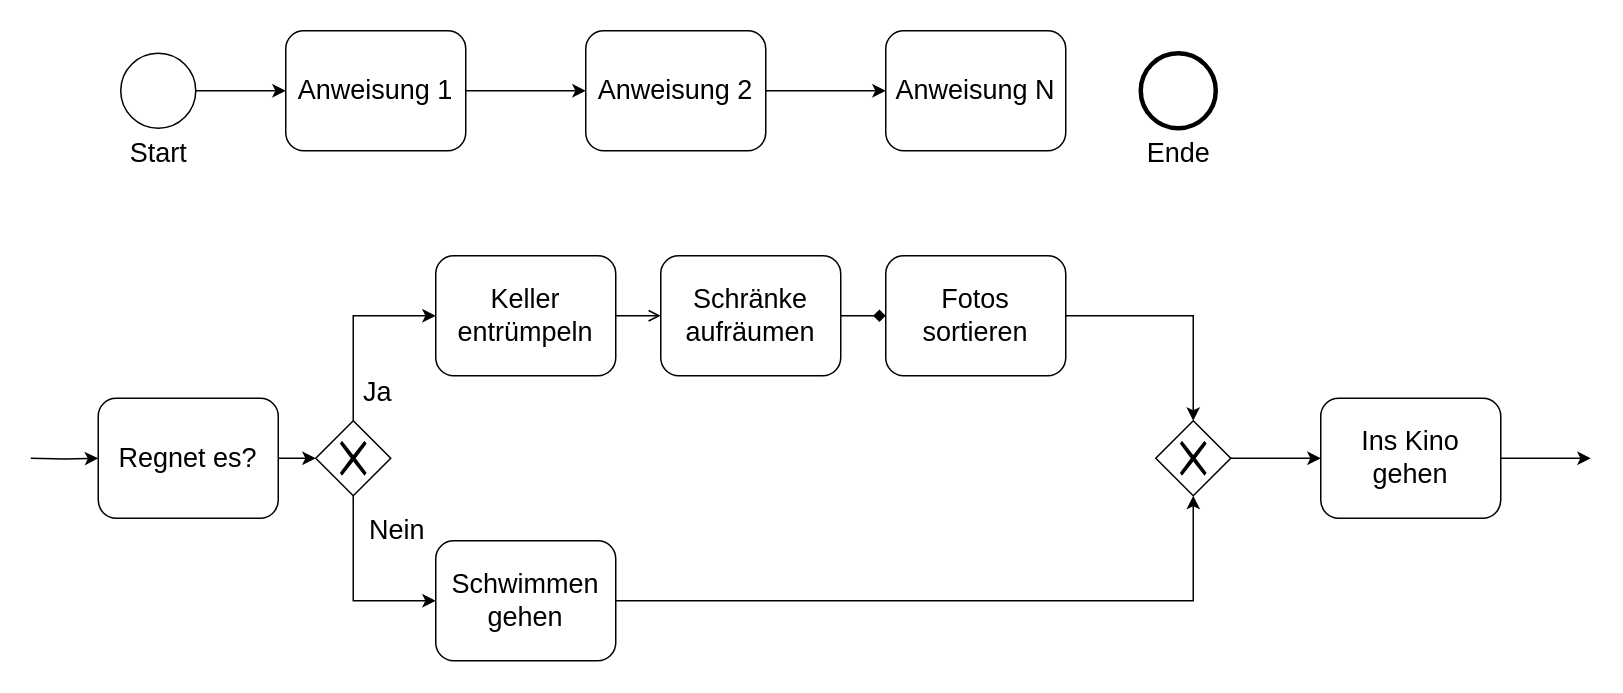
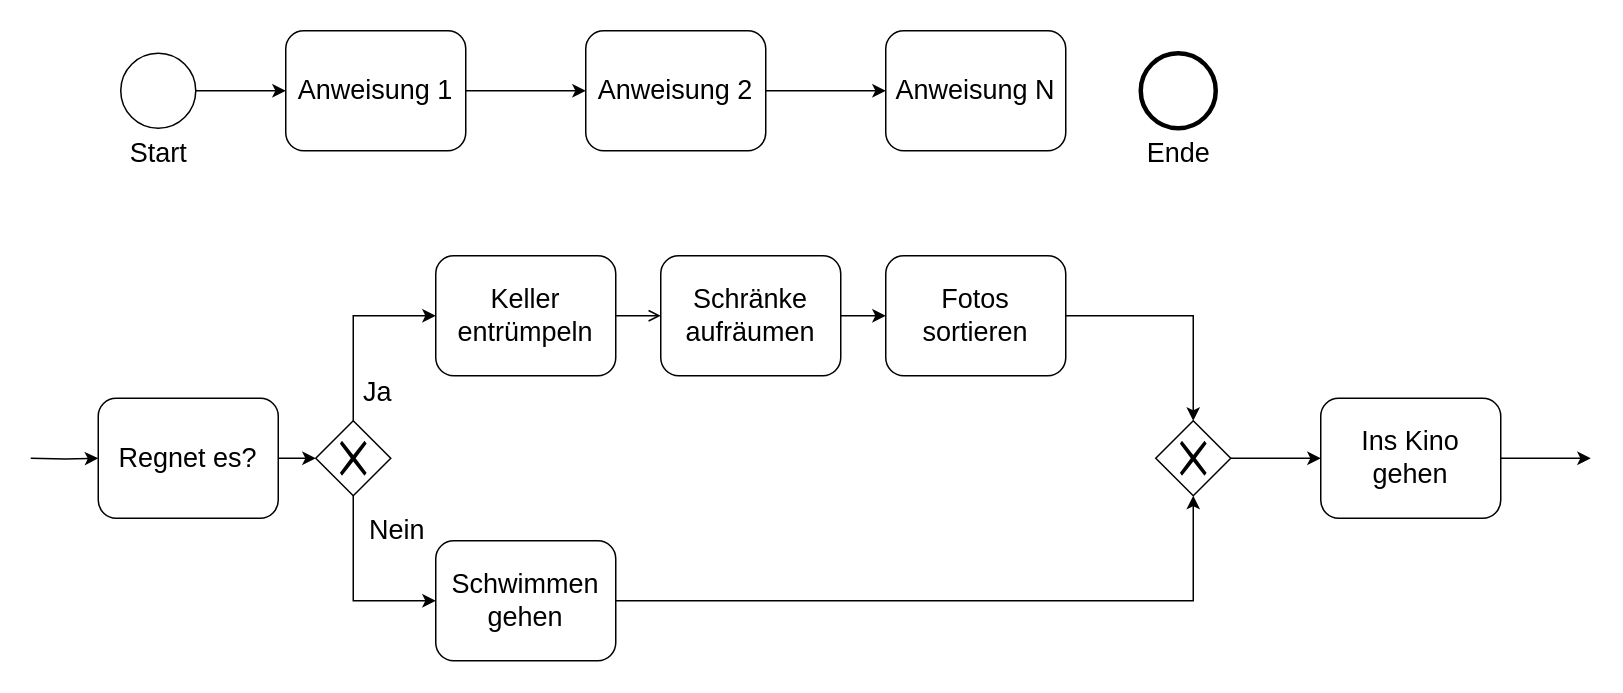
edge "Schränke aufräumen" -> "Fotos sortieren": arrowhead diamond -> classic
